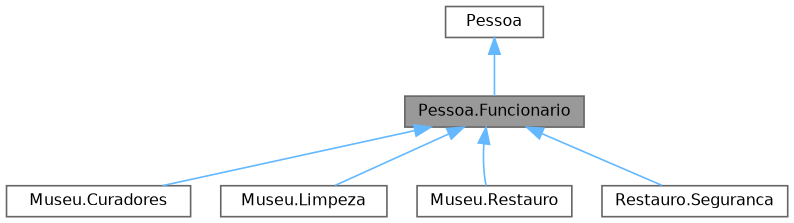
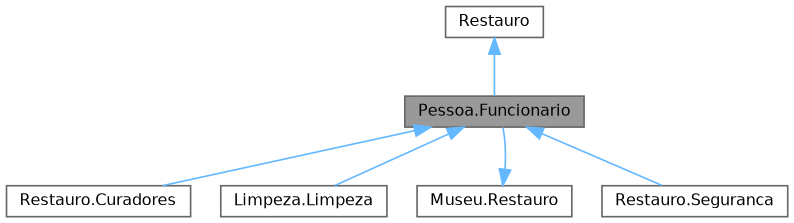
node "Pessoa": label "Pessoa" -> "Restauro"
edge "Museu.Restauro" -> "Pessoa.Funcionario": reversed
node "Museu.Curadores": label "Museu.Curadores" -> "Restauro.Curadores"
node "Museu.Limpeza": label "Museu.Limpeza" -> "Limpeza.Limpeza"
